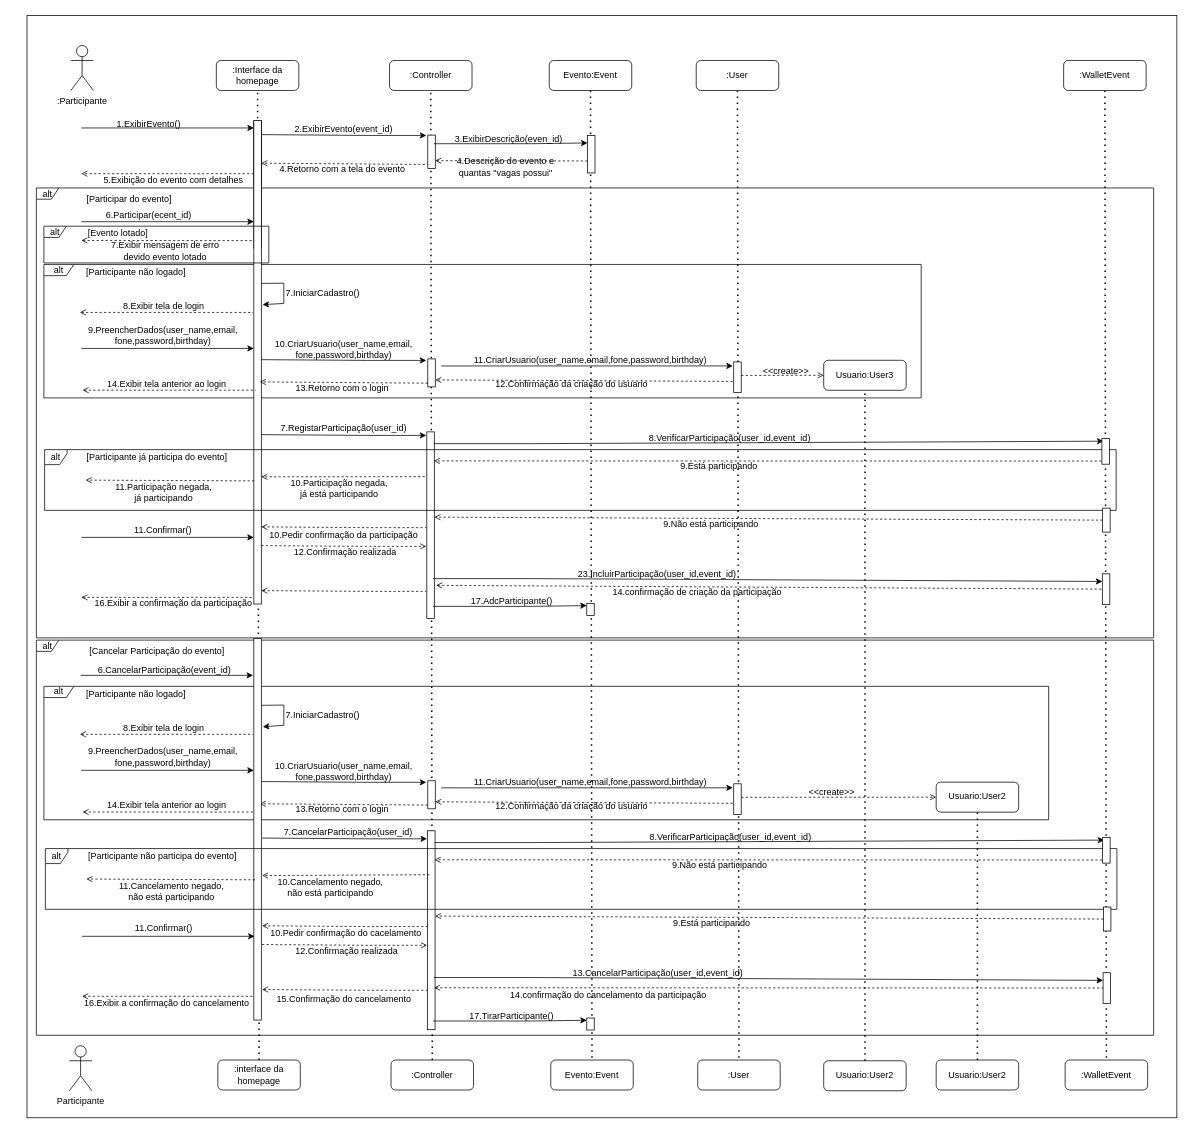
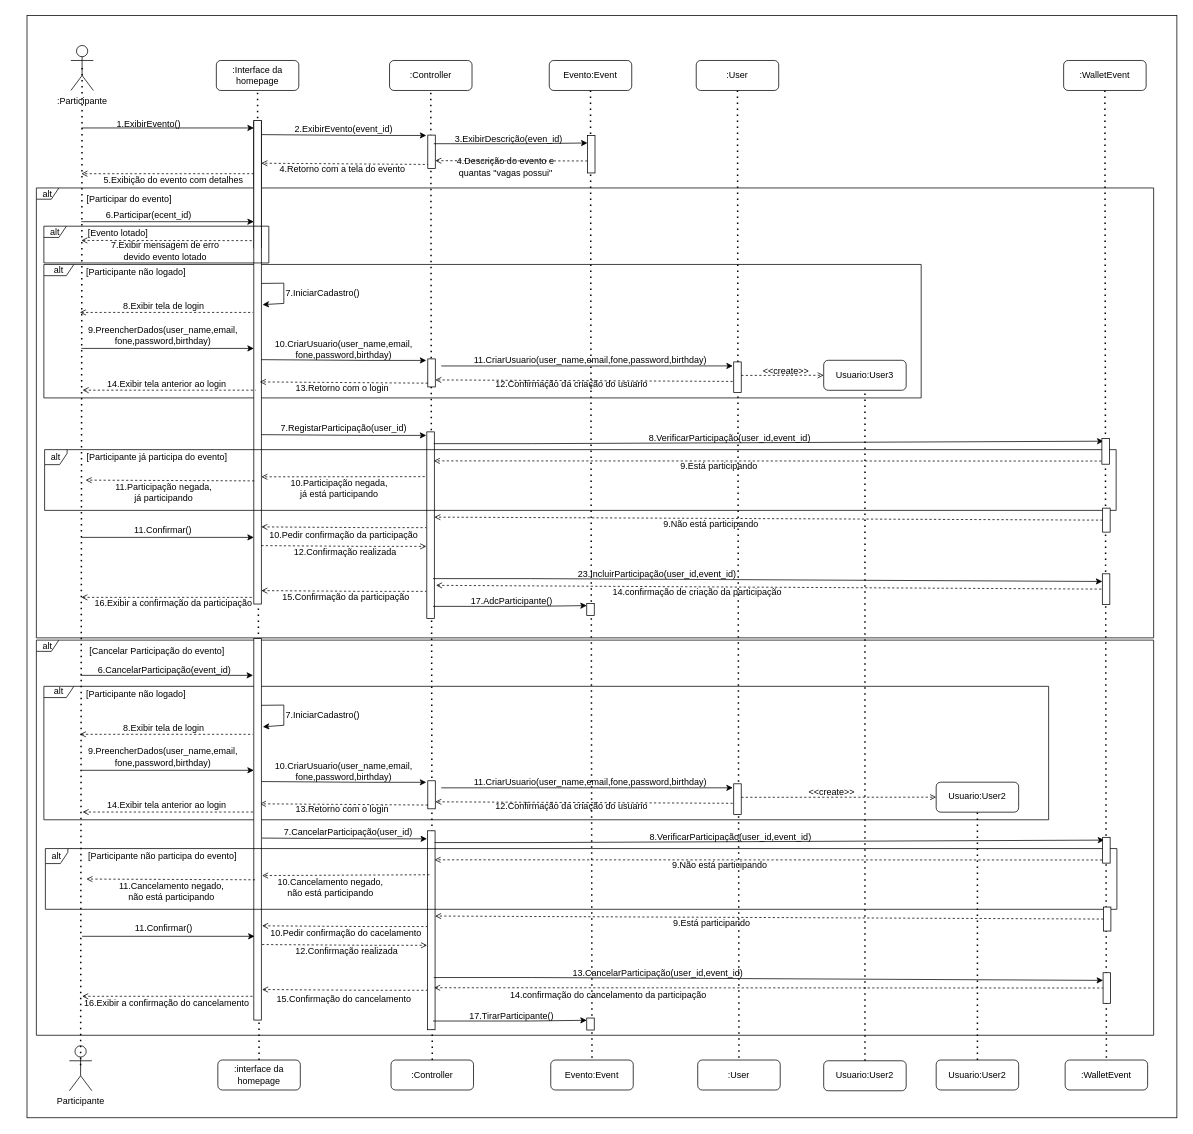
edge ":Participante" -- "Participante": added
node "15.Confirmação da participação": added
